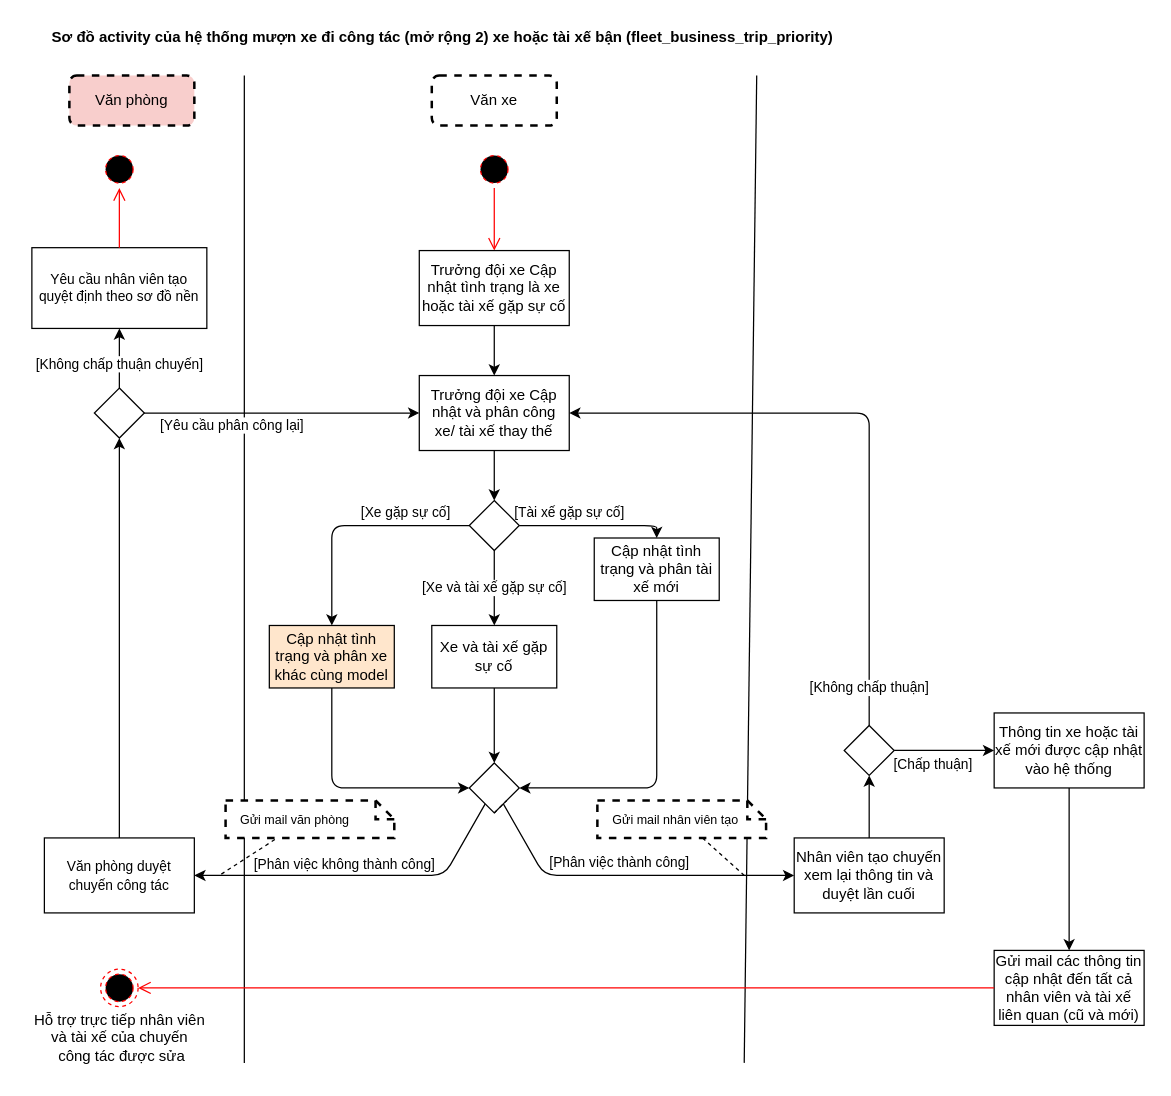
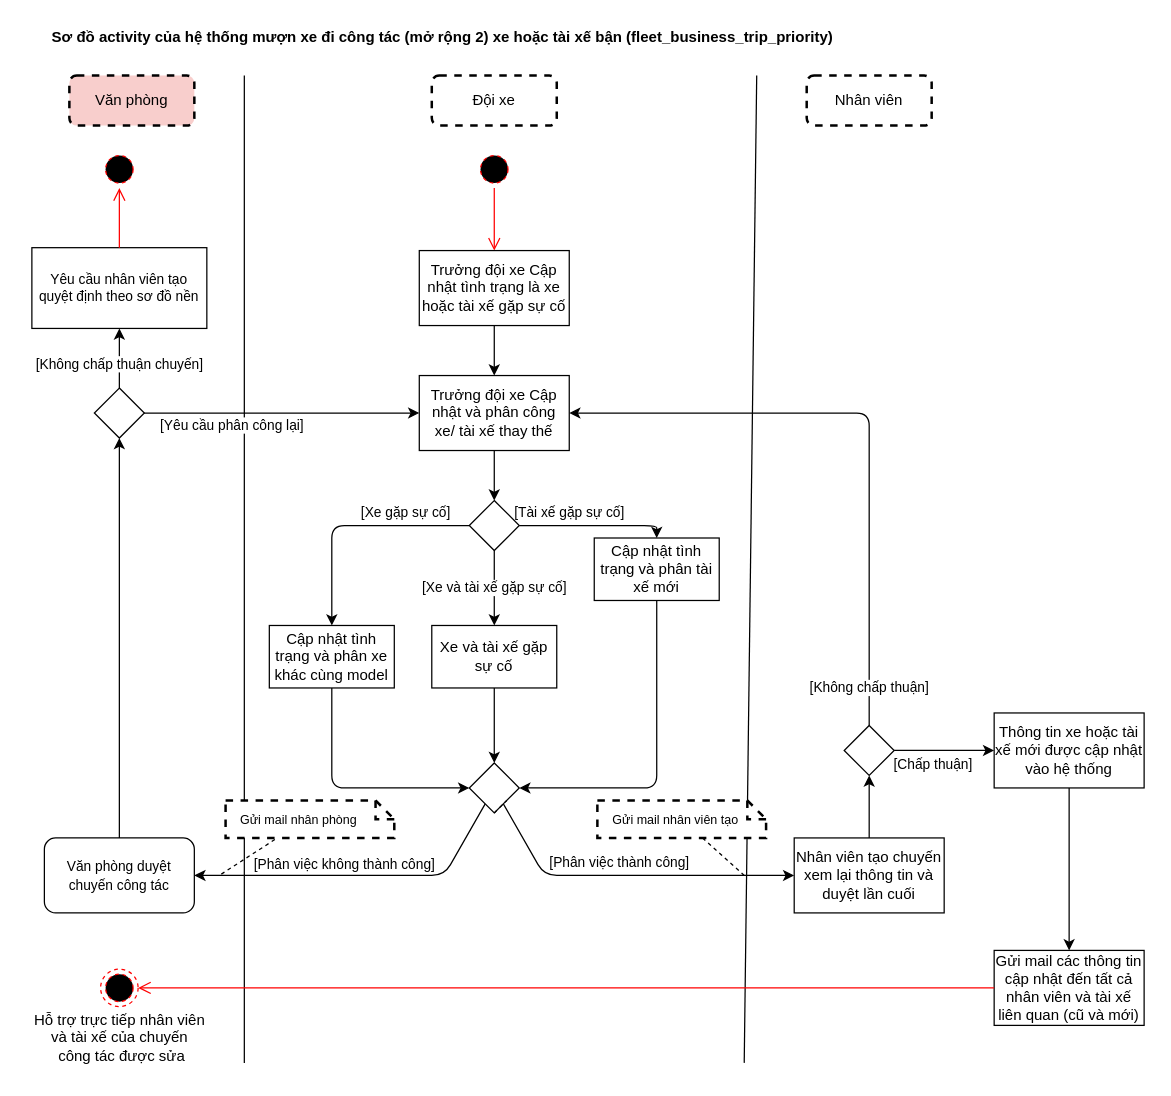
node "Văn xe": label "Văn xe" -> "Đội xe"
node "Nhân viên": added
node "Cập nhật tình trạng và phân xe khác cùng model": fillcolor #ffe6cc -> #ffffff
node "Gửi mail văn phòng": label "Gửi mail văn phòng" -> "Gửi mail nhân phòng"
node "Văn phòng duyệt chuyến công tác": shape rectangle -> rounded rectangle
